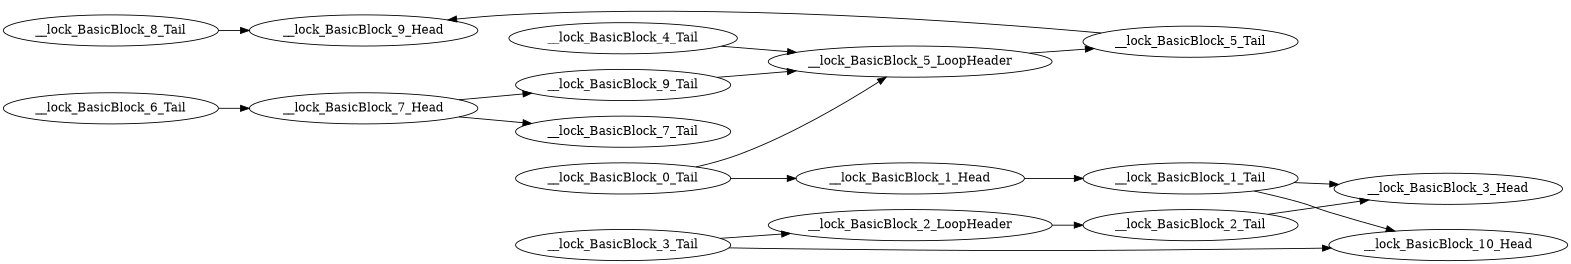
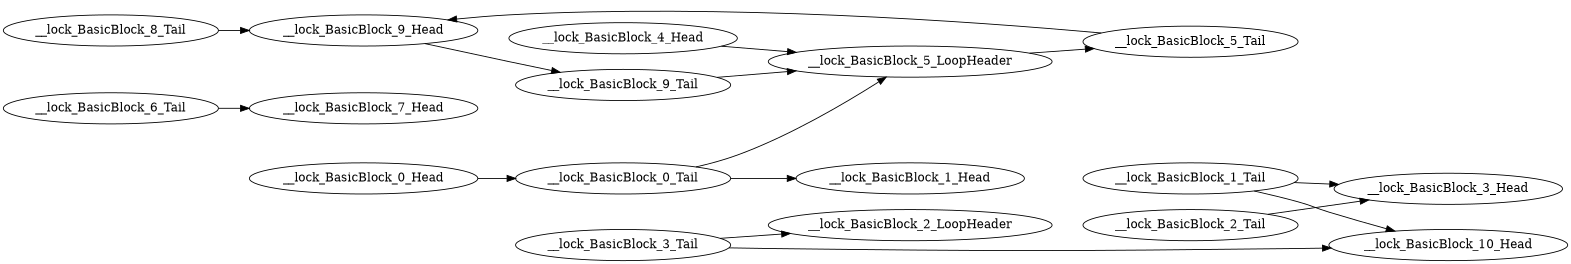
node "__lock_BasicBlock_4_Tail": label "__lock_BasicBlock_4_Tail" -> "__lock_BasicBlock_4_Head"
edge "__lock_BasicBlock_7_Head" -> "__lock_BasicBlock_9_Tail": now "__lock_BasicBlock_9_Head" -> "__lock_BasicBlock_9_Tail"
node "__lock_BasicBlock_7_Tail": removed
node "__lock_BasicBlock_0_Head": added
edge "__lock_BasicBlock_1_Head" -> "__lock_BasicBlock_1_Tail": removed
edge "__lock_BasicBlock_2_LoopHeader" -> "__lock_BasicBlock_2_Tail": removed
